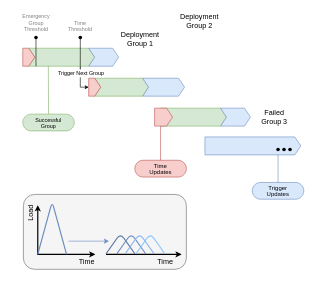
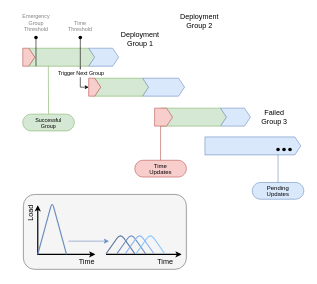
node "Trigger Updates": label "Trigger Updates" -> "Pending Updates"
